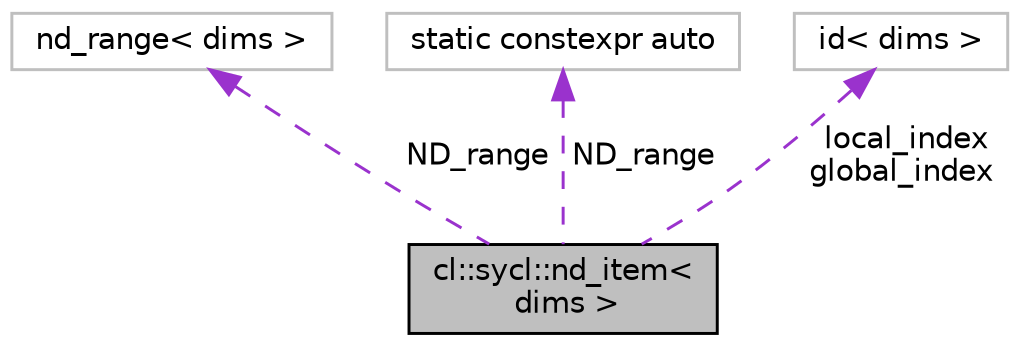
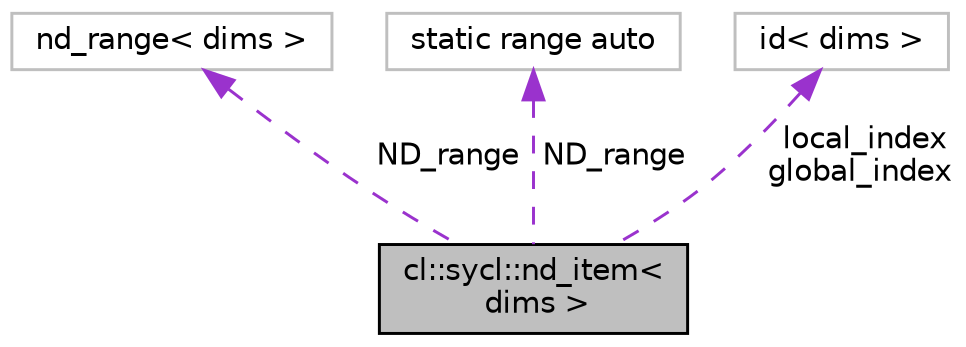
node "static constexpr auto": label "static constexpr auto" -> "static range auto"
